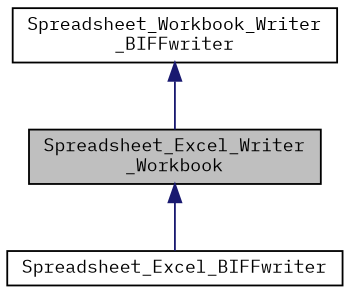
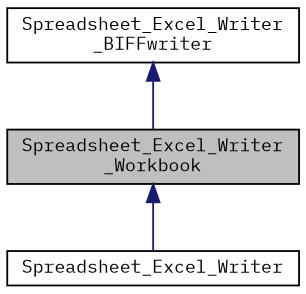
node "Spreadsheet_Workbook_Writer _BIFFwriter": label "Spreadsheet_Workbook_Writer _BIFFwriter" -> "Spreadsheet_Excel_Writer _BIFFwriter"
node "Spreadsheet_Excel_BIFFwriter": label "Spreadsheet_Excel_BIFFwriter" -> "Spreadsheet_Excel_Writer"
